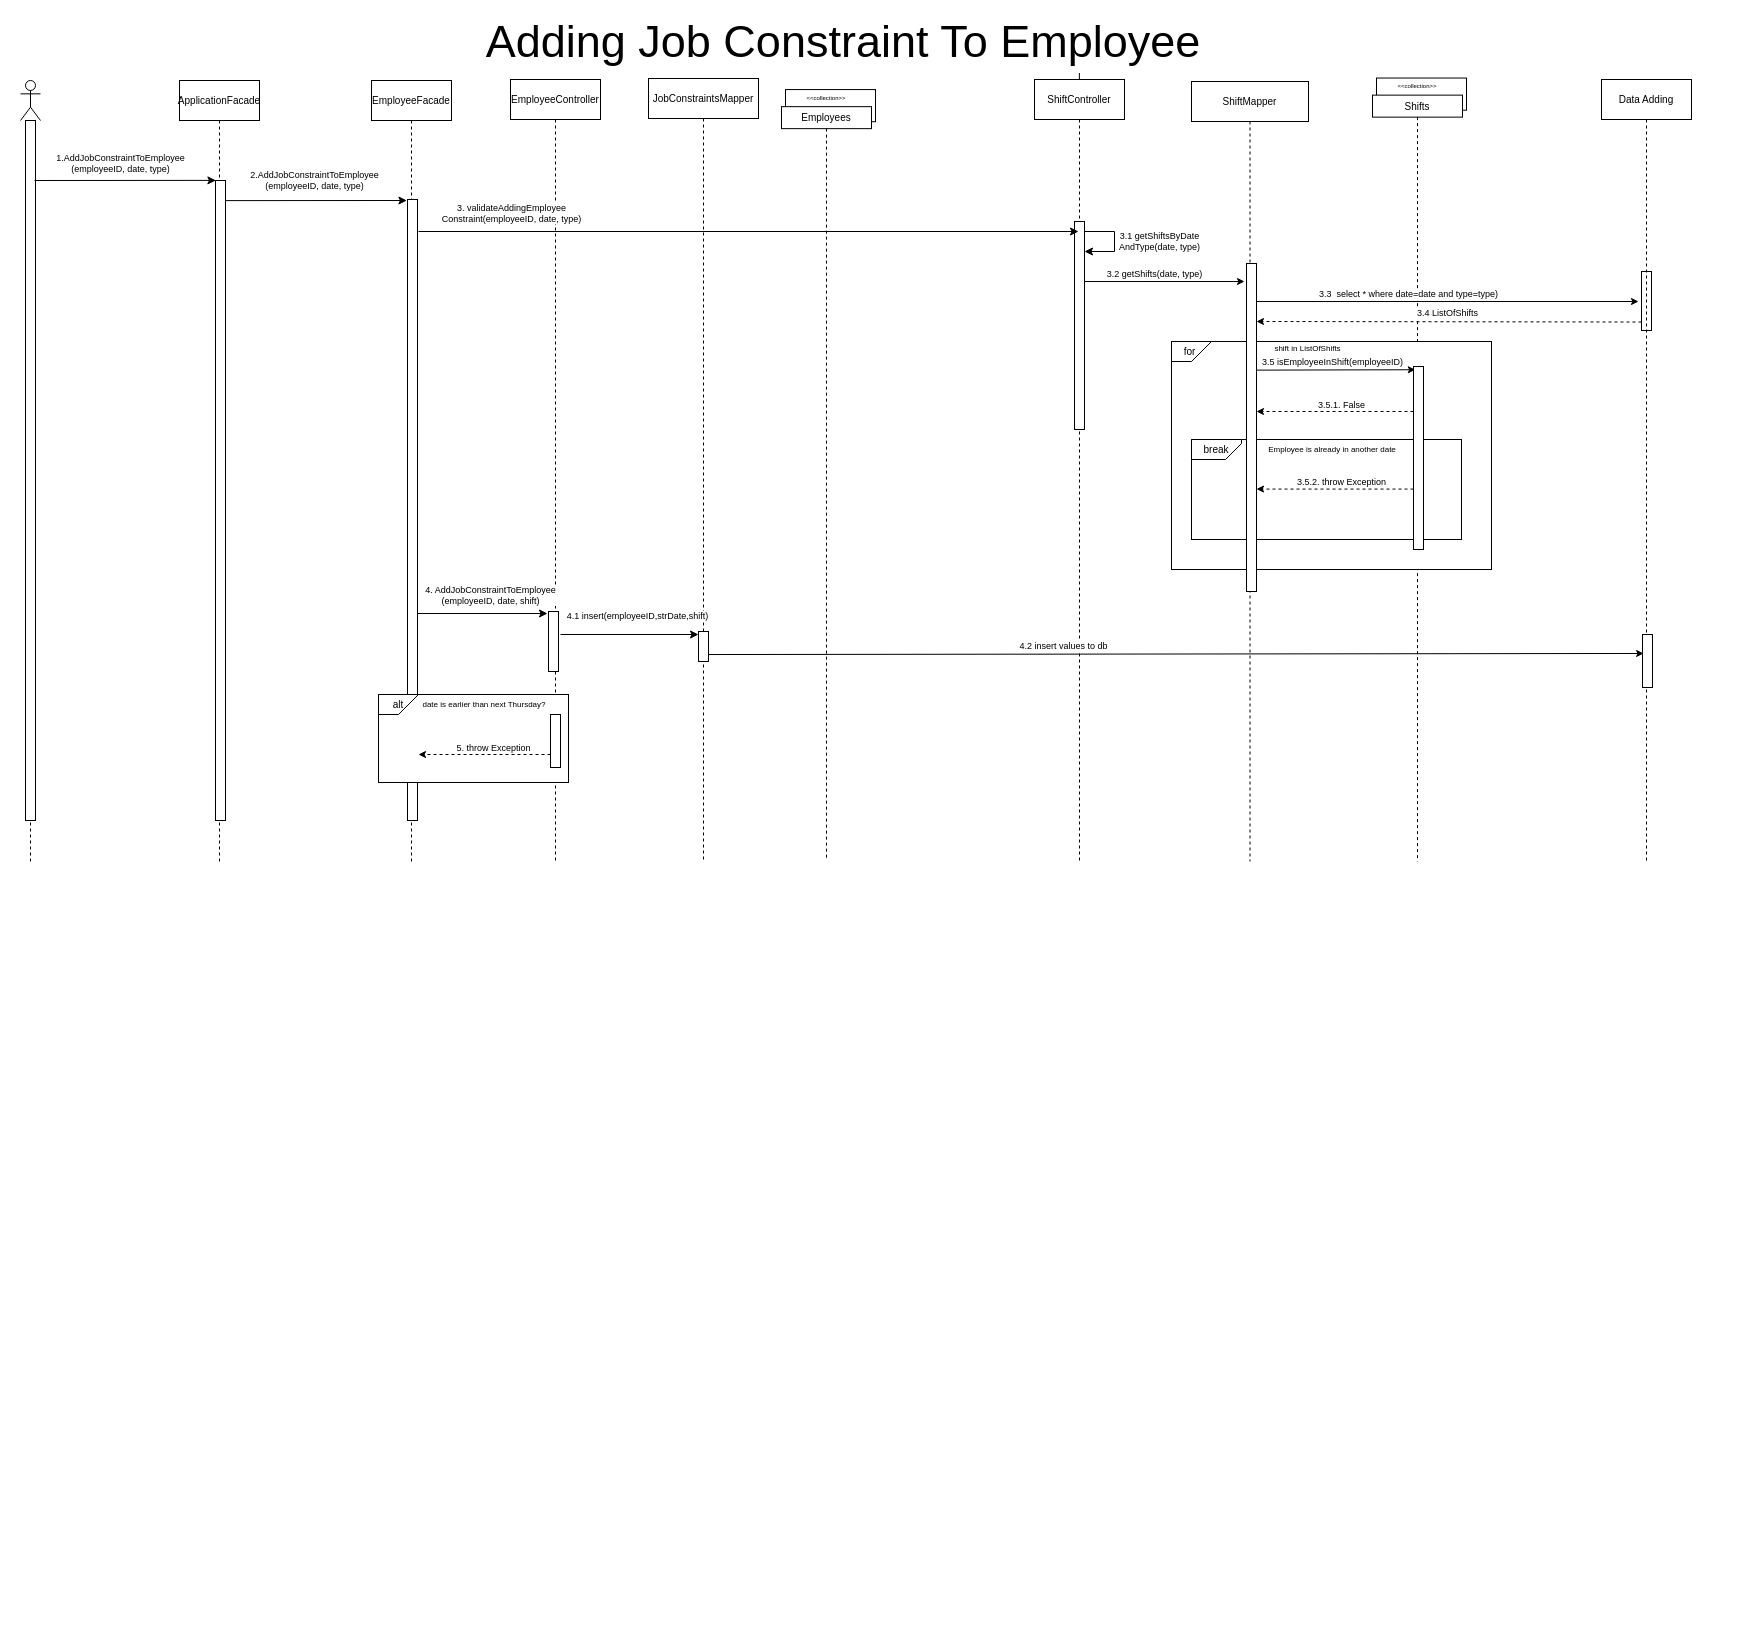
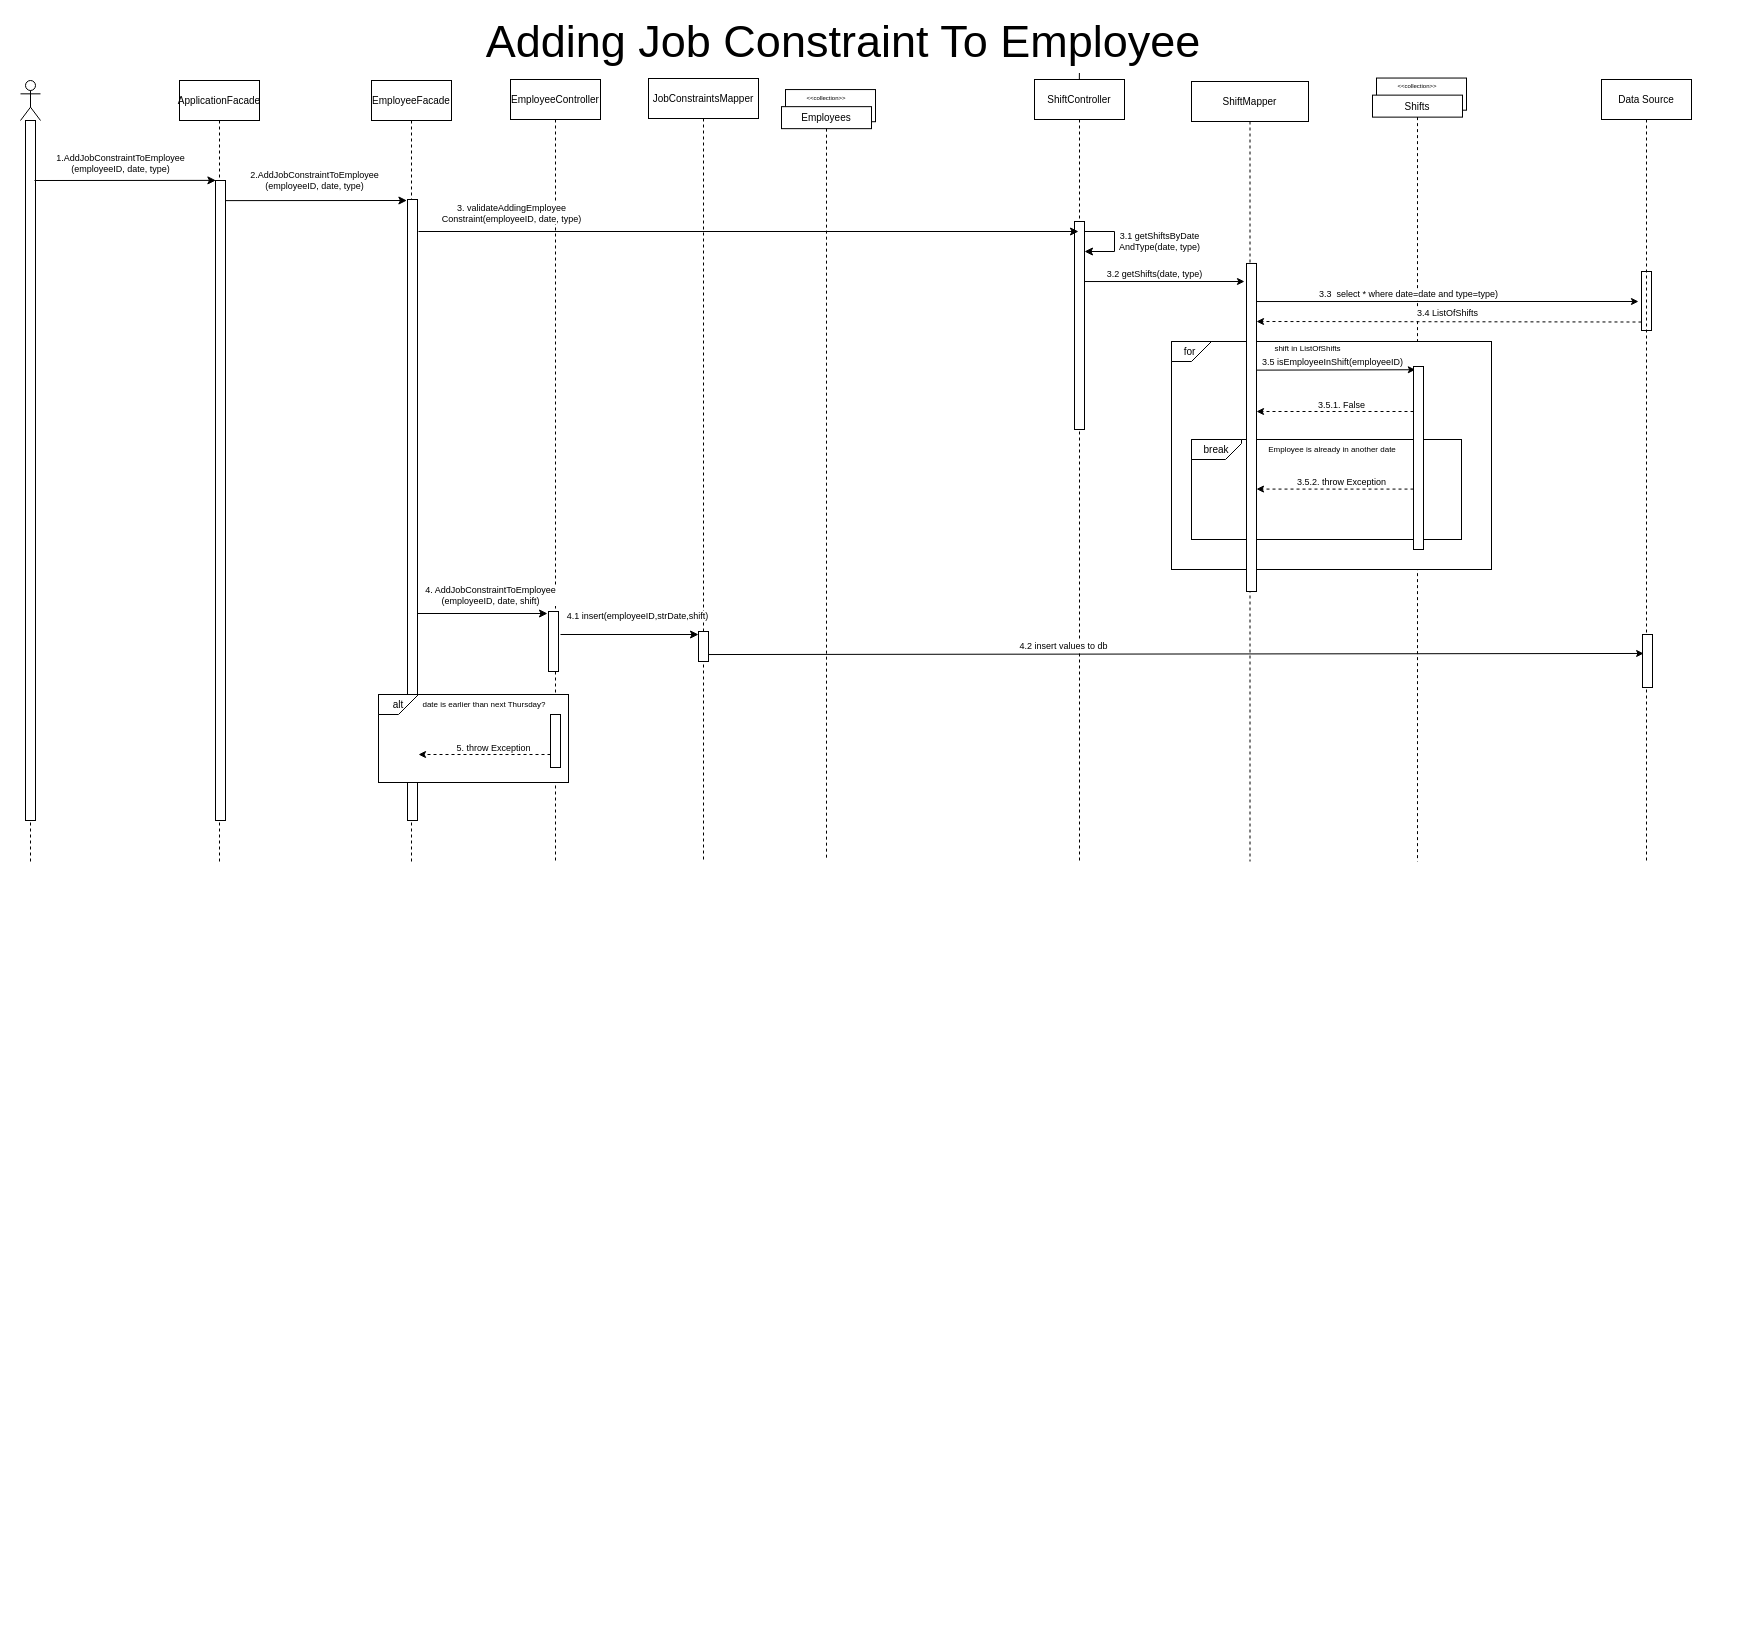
node "Data Adding": label "Data Adding" -> "Data Source"
